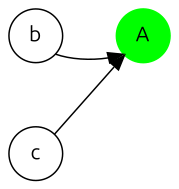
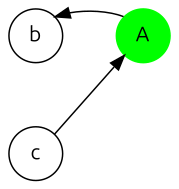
edge "b" -> "A": reversed
